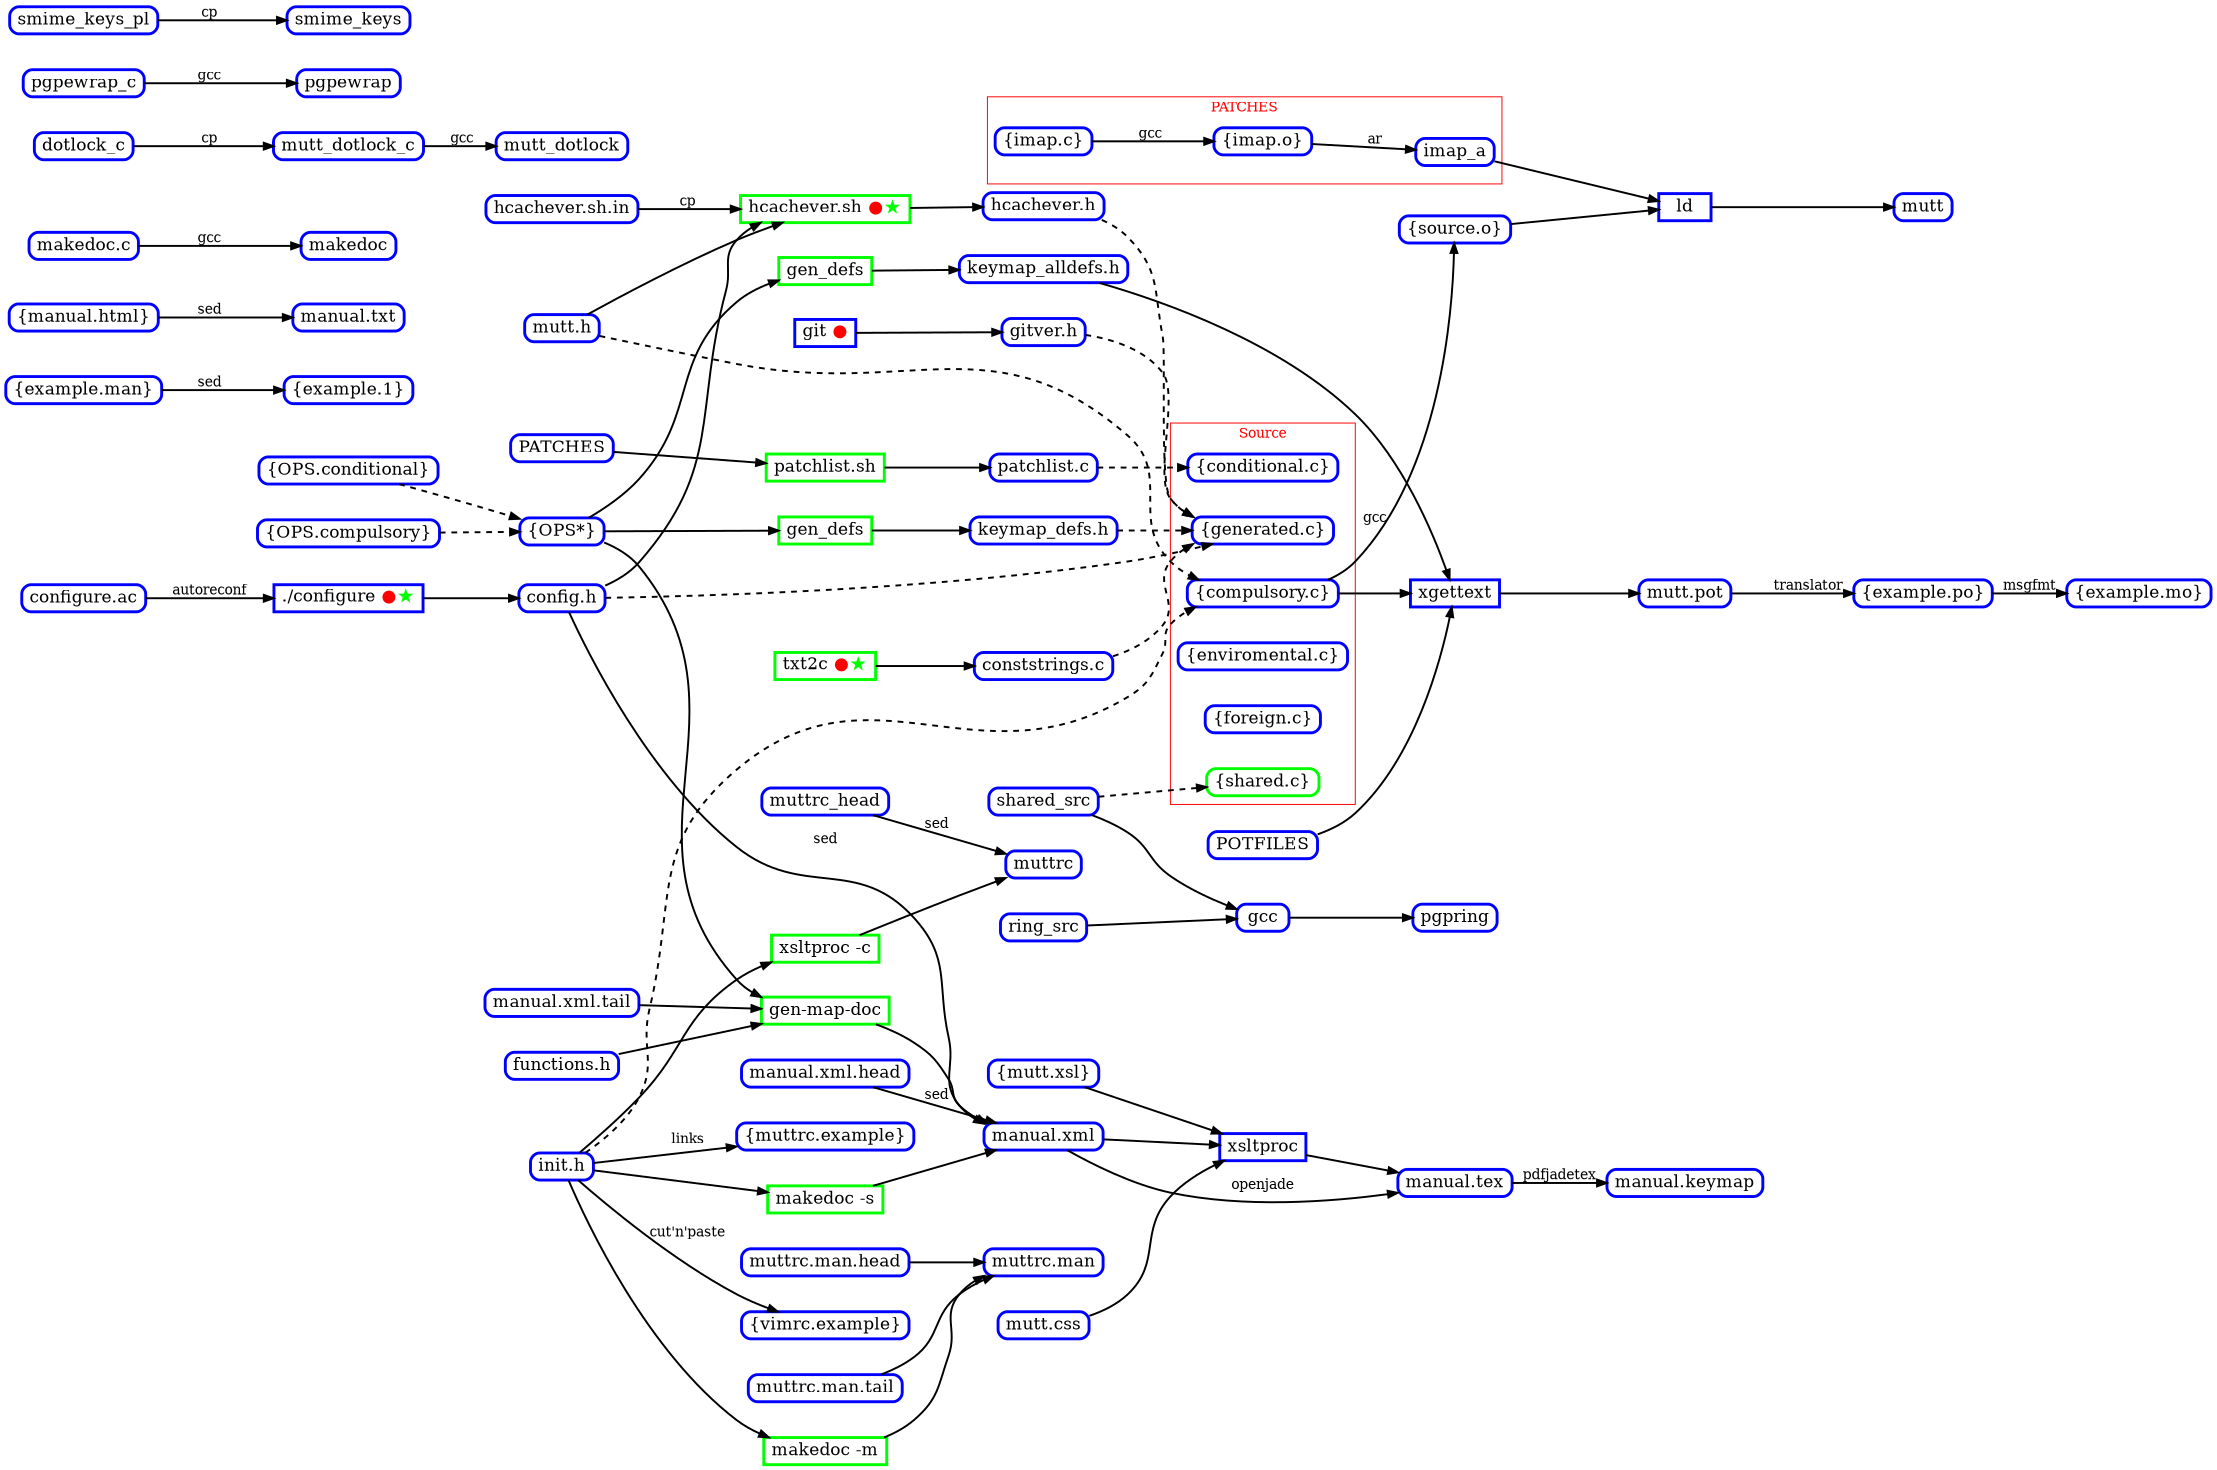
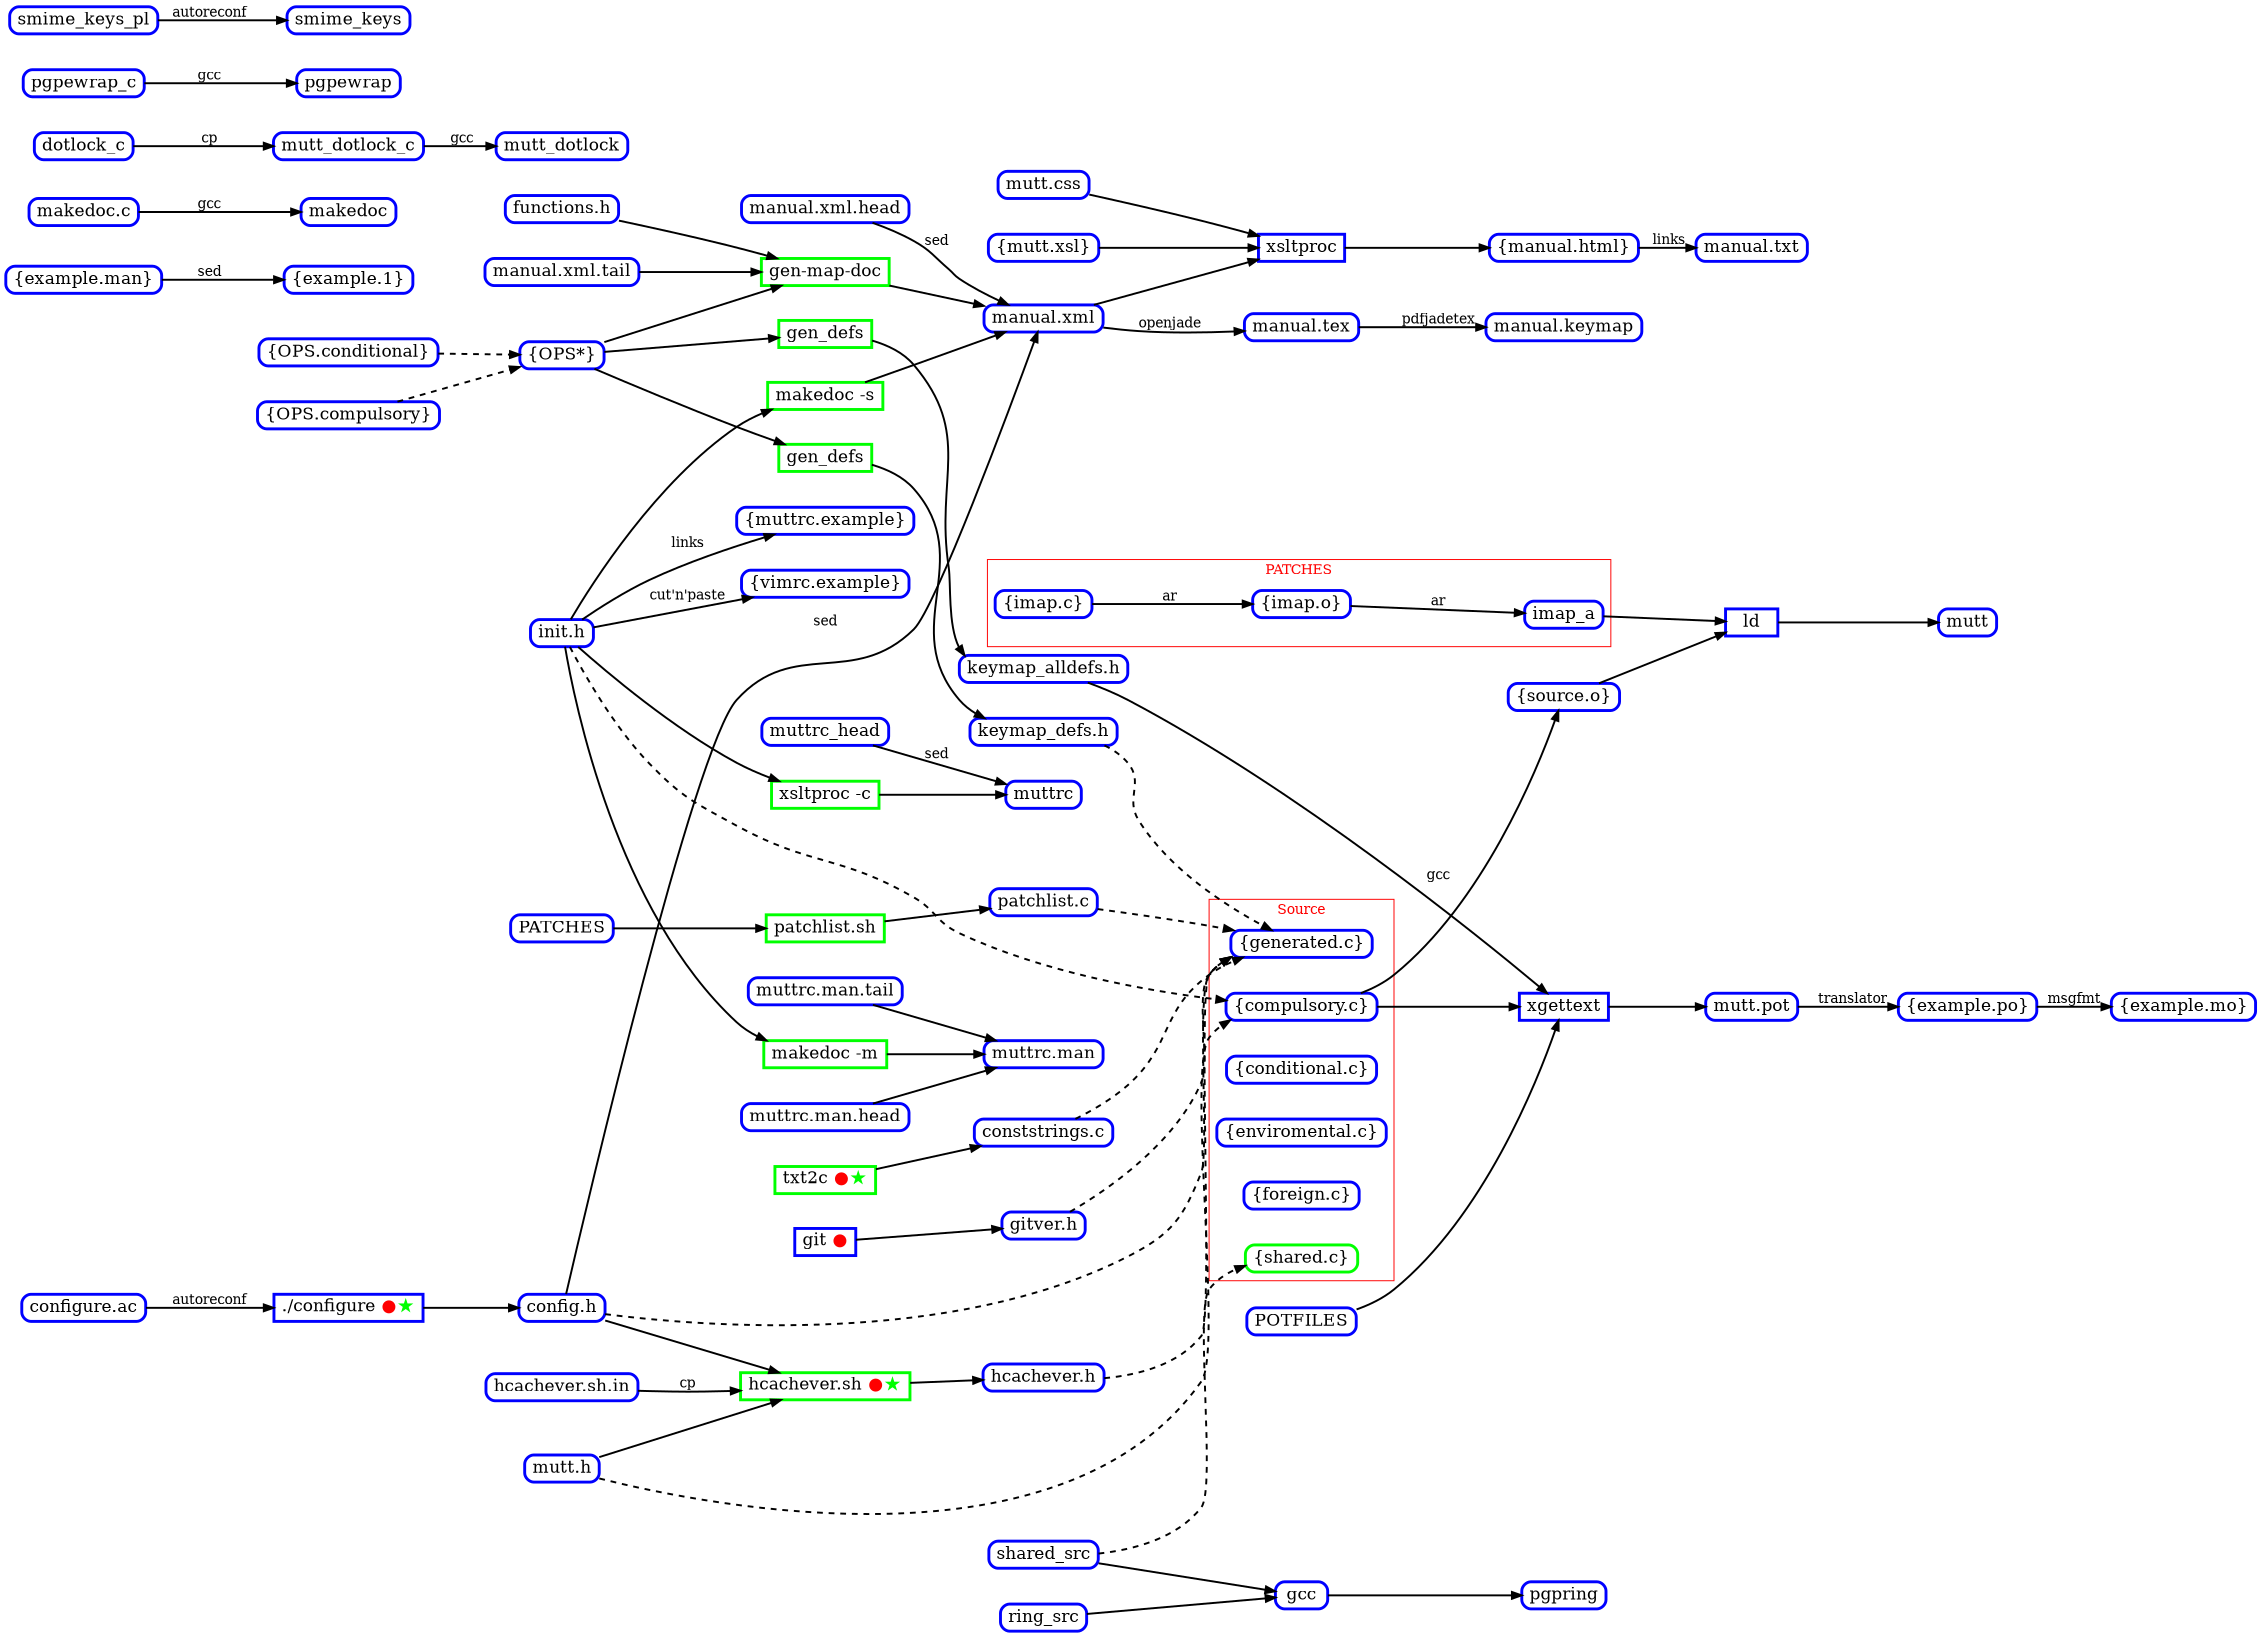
edge "smime_keys_pl" -> "smime_keys": label "cp" -> "autoreconf"
edge "{imap.c}" -> "{imap.o}": label "gcc" -> "ar"
edge "{manual.html}" -> "manual.txt": label "sed" -> "links"
edge "patchlist.c" -> "{conditional.c}": now "patchlist.c" -> "{generated.c}"
edge "xsltproc" -> "manual.tex": now "xsltproc" -> "{manual.html}"
